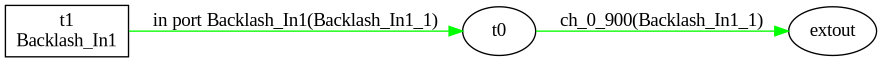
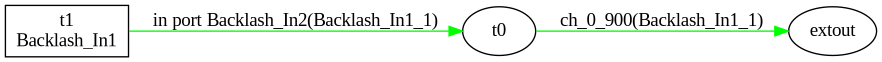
edge "t1 Backlash_In1" -> "t0": label "in port Backlash_In1(Backlash_In1_1)" -> "in port Backlash_In2(Backlash_In1_1)"
